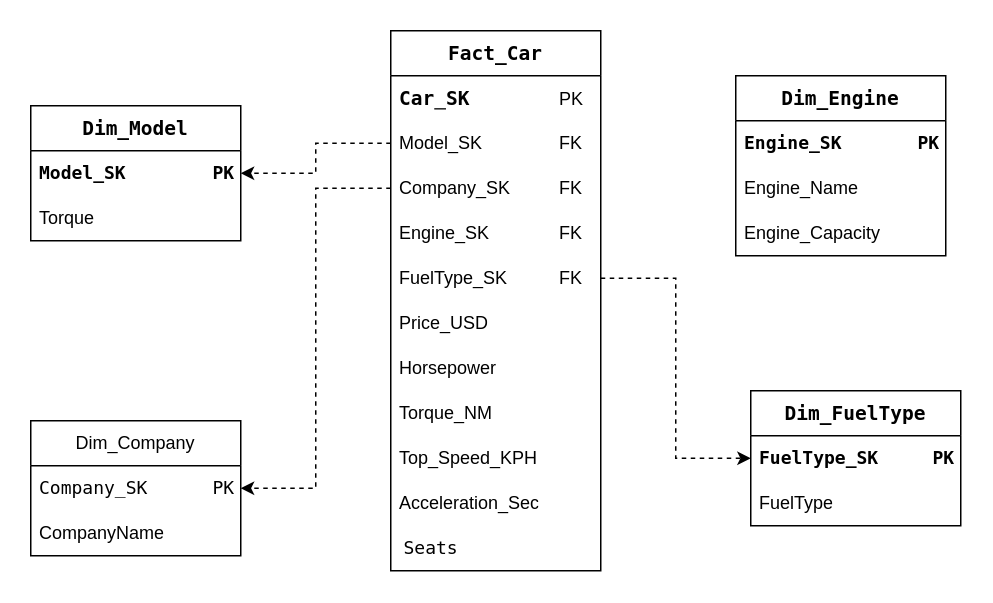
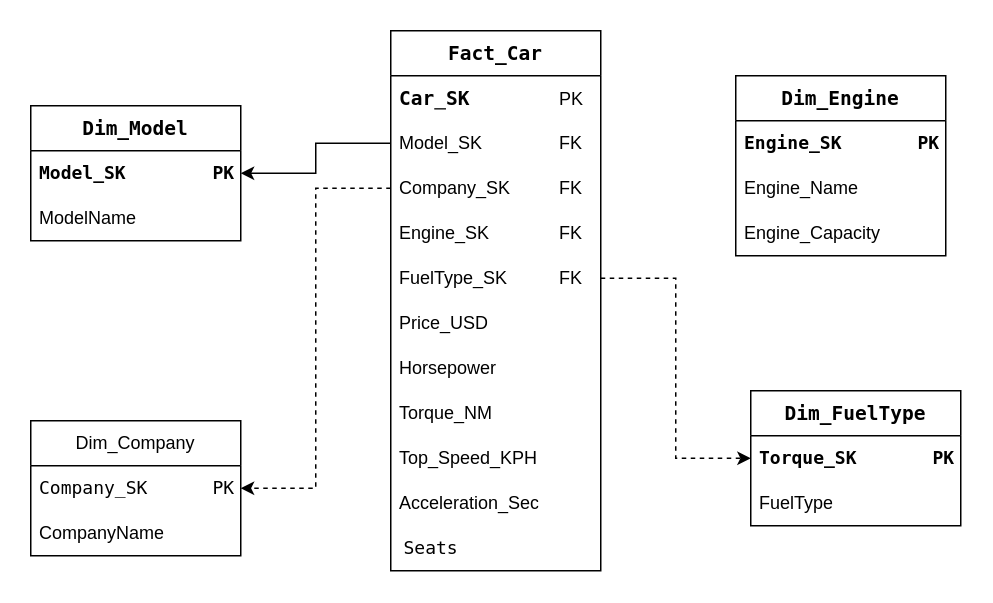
edge "Model_SK FK" -> "Model_SK PK": style dashed -> solid
node "Torque": label "Torque" -> "ModelName"
node "FuelType_SK PK": label "FuelType_SK PK" -> "Torque_SK PK"
